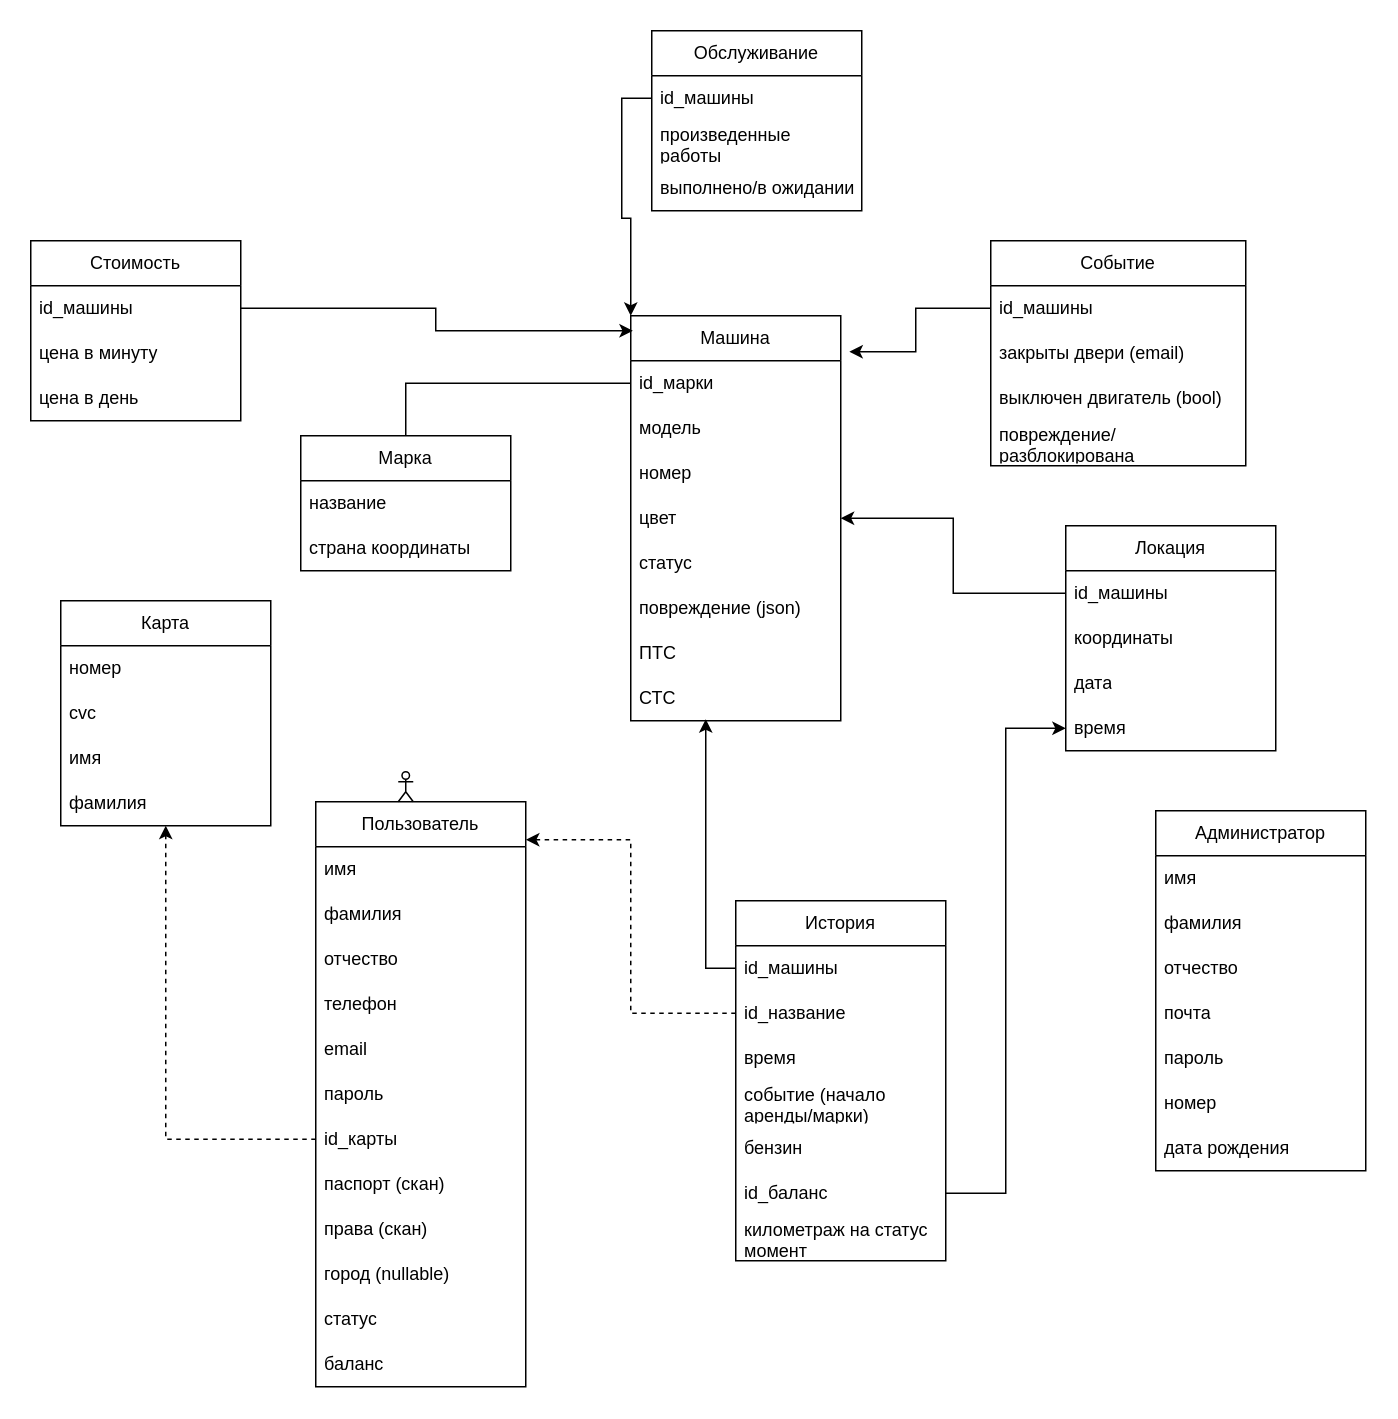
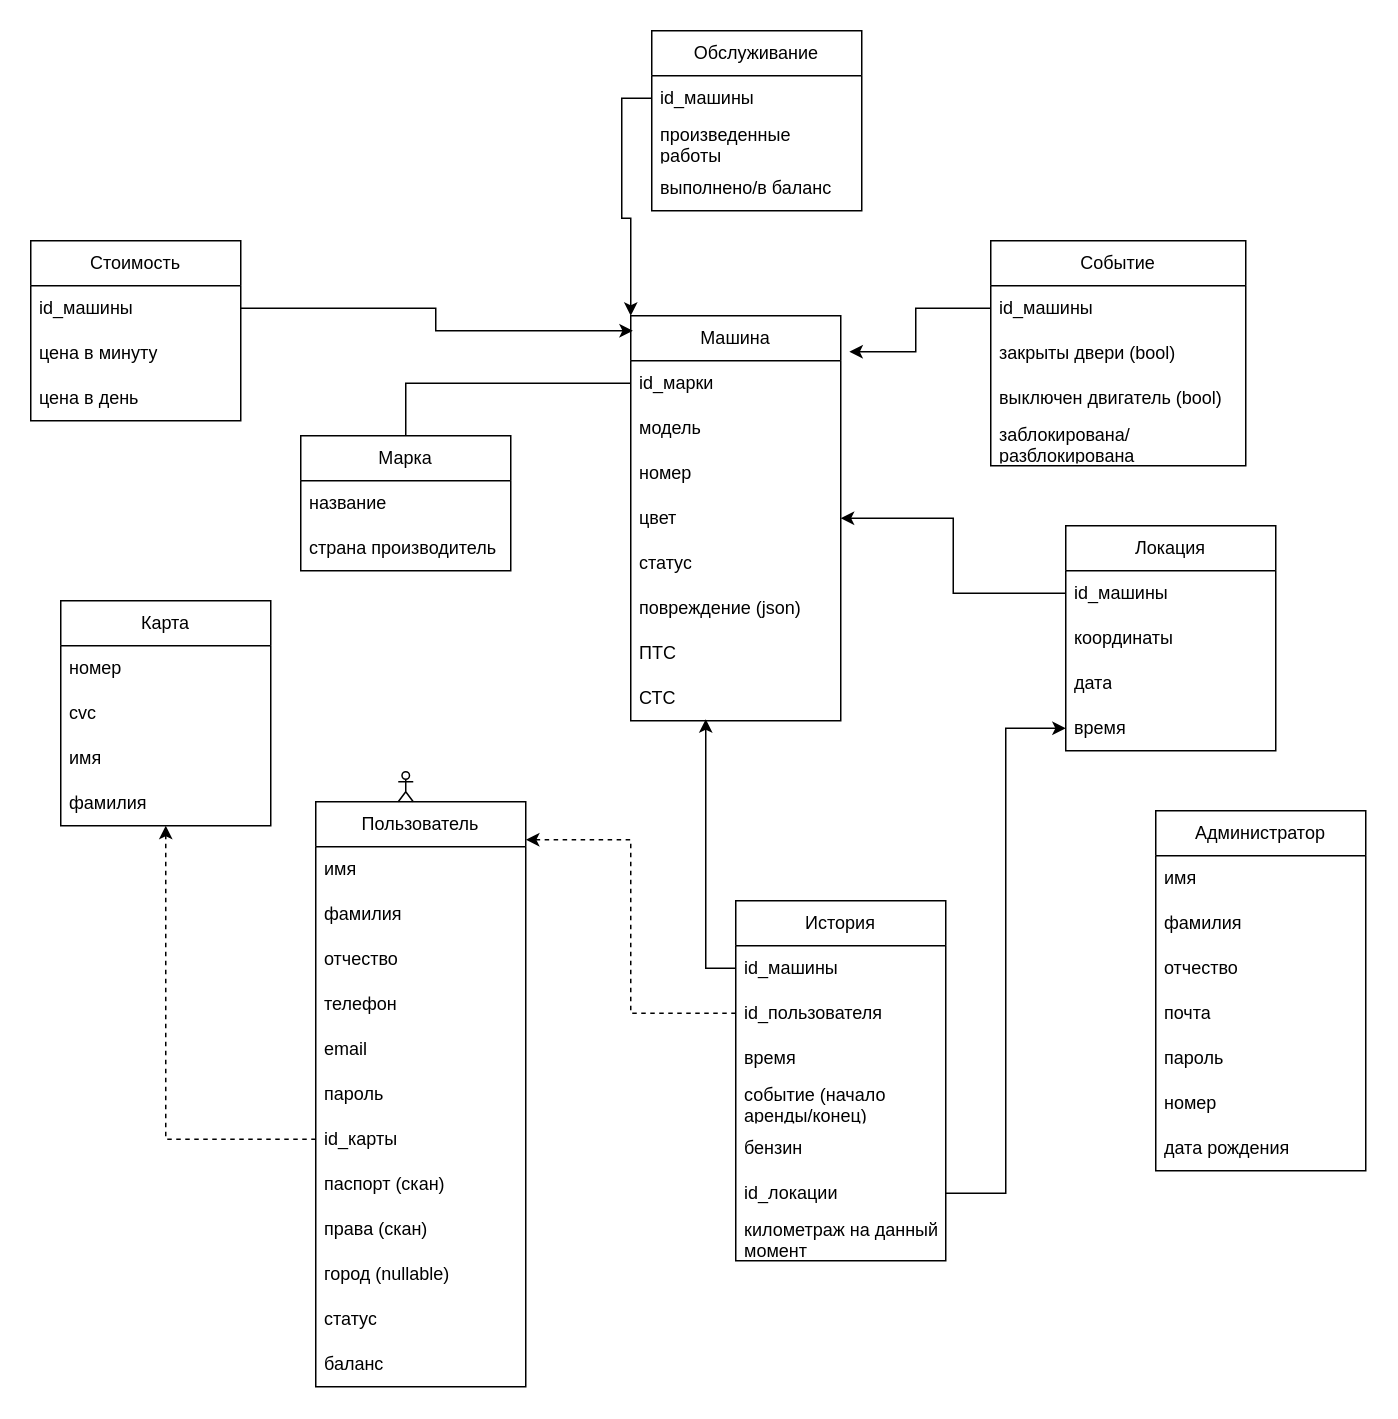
node "выполнено/в ожидании": label "выполнено/в ожидании" -> "выполнено/в баланс"
node "закрыты двери (email)": label "закрыты двери (email)" -> "закрыты двери (bool)"
node "повреждение/разблокирована": label "повреждение/разблокирована" -> "заблокирована/разблокирована"
node "страна координаты": label "страна координаты" -> "страна производитель"
node "id_название": label "id_название" -> "id_пользователя"
node "событие (начало аренды/марки)": label "событие (начало аренды/марки)" -> "событие (начало аренды/конец)"
node "id_баланс": label "id_баланс" -> "id_локации"
node "километраж на статус момент": label "километраж на статус момент" -> "километраж на данный момент"
